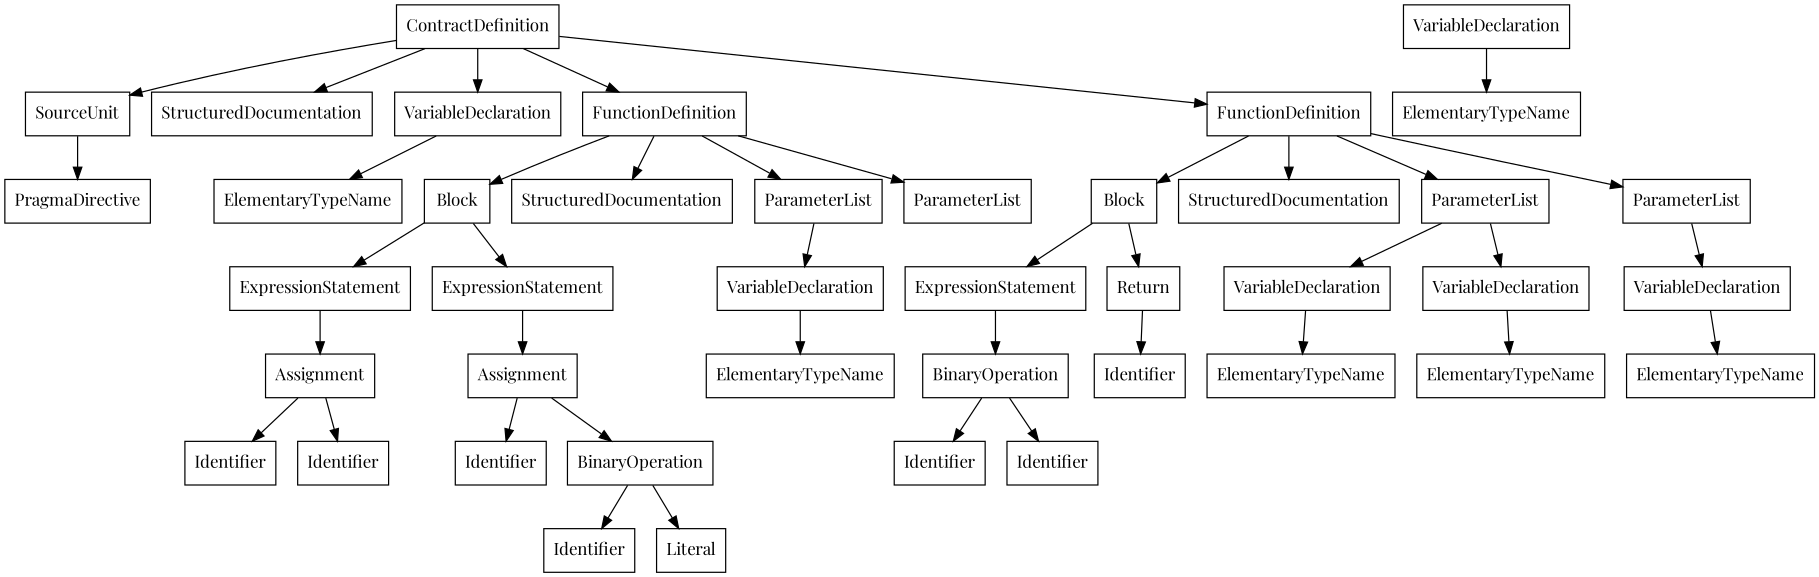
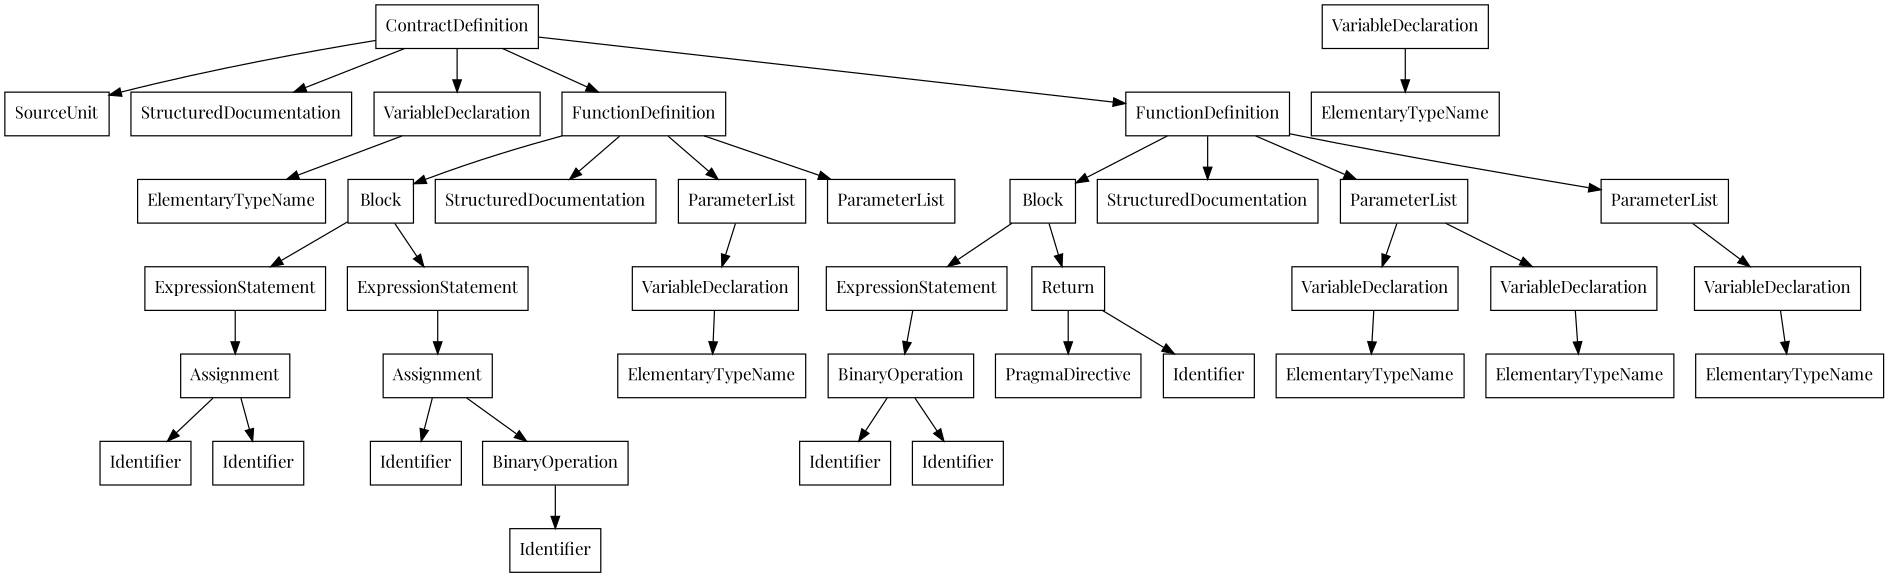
edge "SourceUnit" -> "PragmaDirective": now "Return" -> "PragmaDirective"
node "Literal": removed
